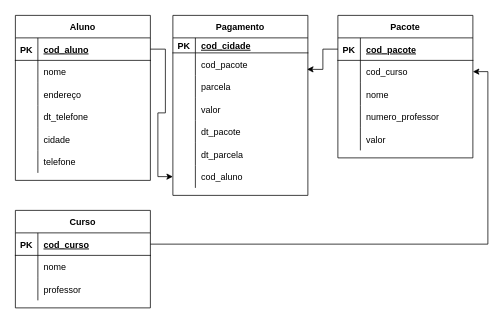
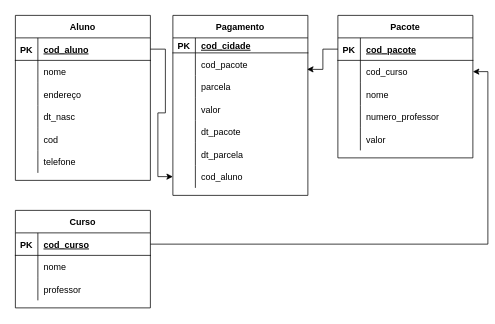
node "dt_telefone": label "dt_telefone" -> "dt_nasc"
node "cidade": label "cidade" -> "cod"
